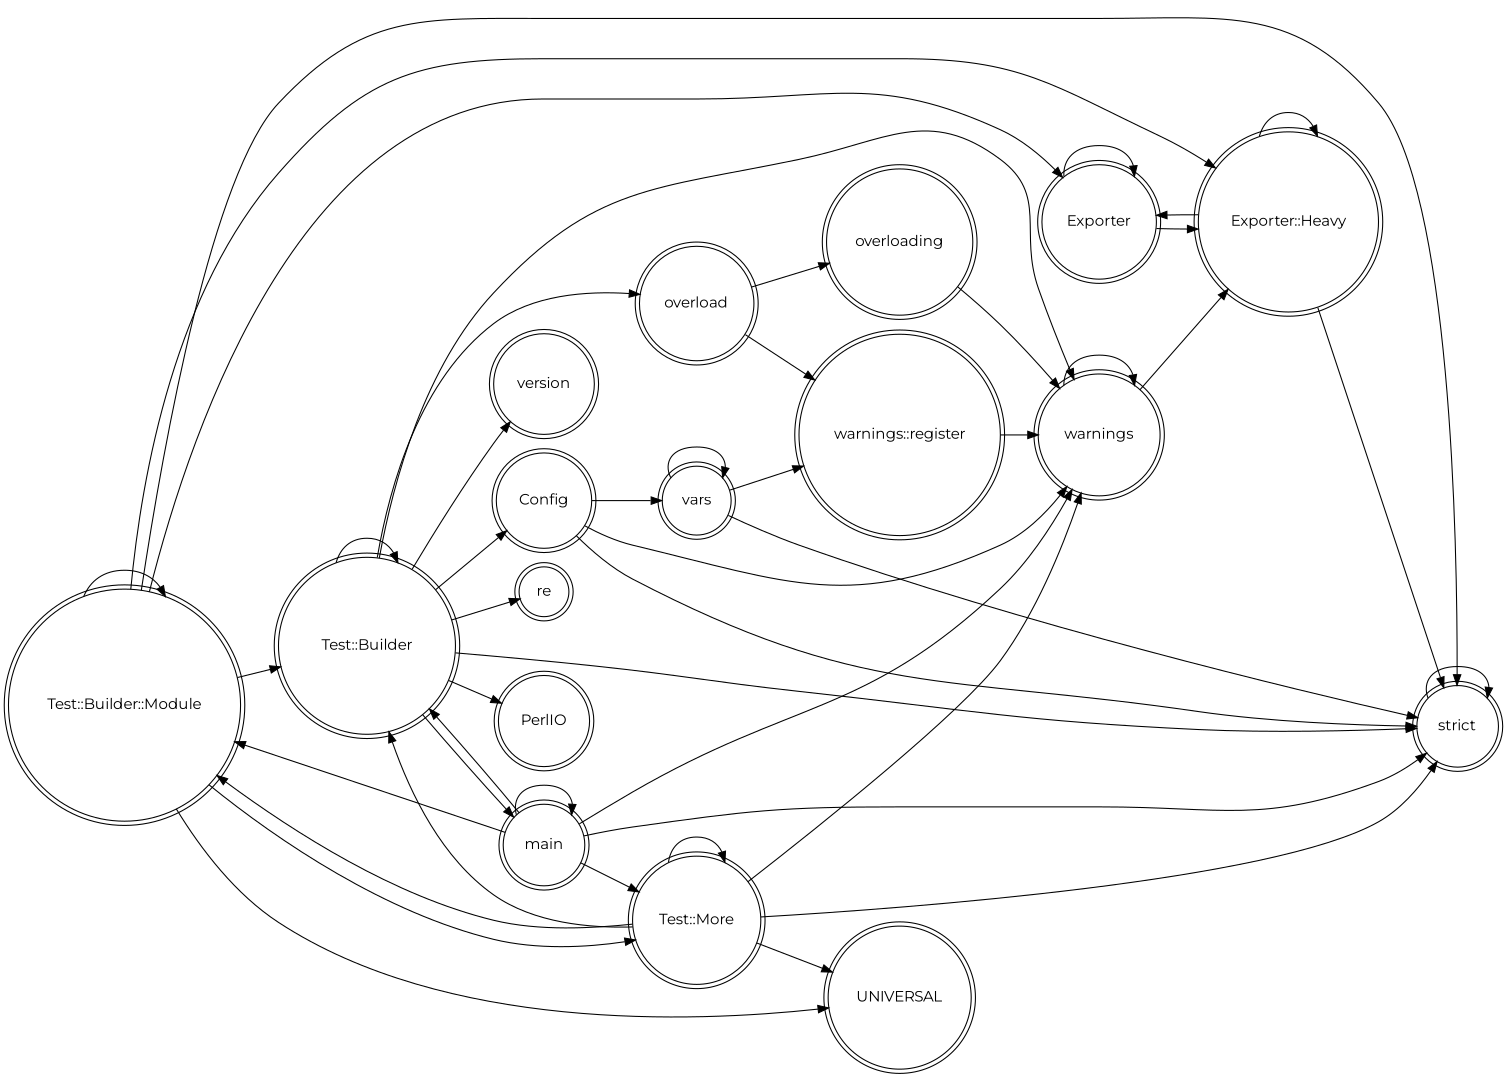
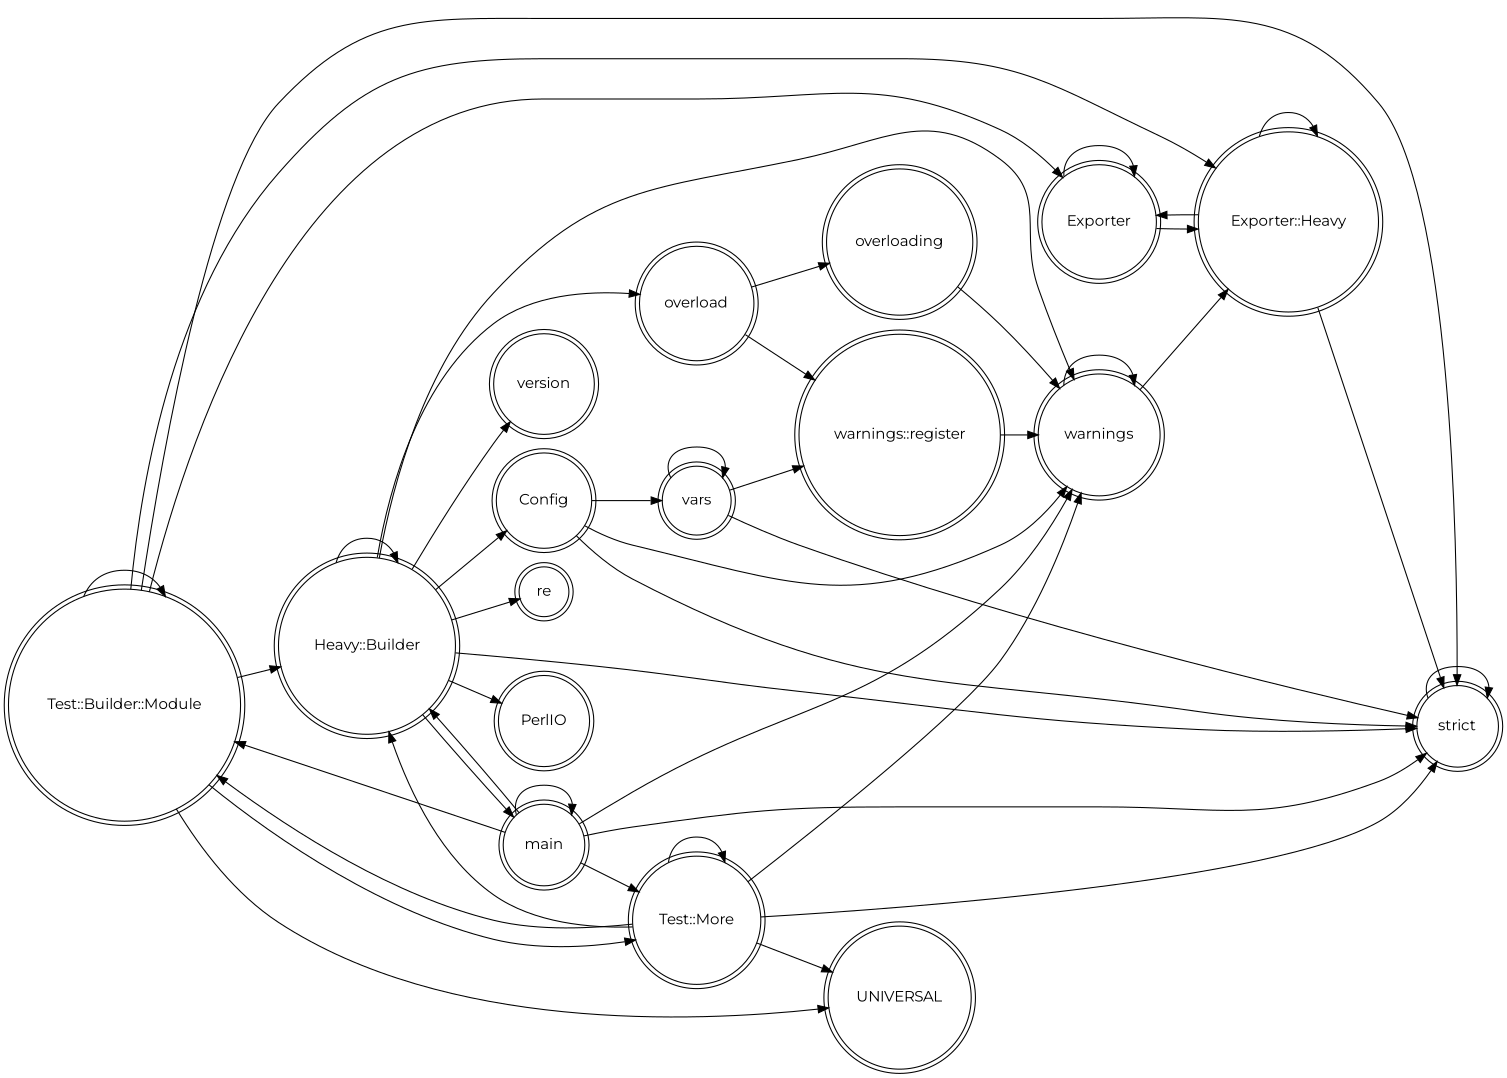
node "Test::Builder": label "Test::Builder" -> "Heavy::Builder"
